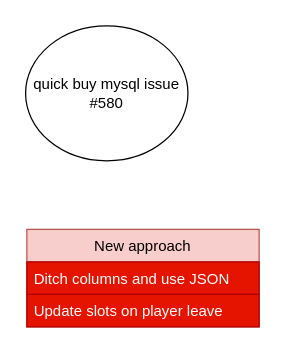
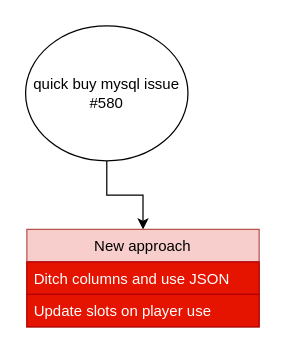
edge "quick buy mysql issue #580" -> "New approach": added
node "Update slots on player leave": label "Update slots on player leave" -> "Update slots on player use"
